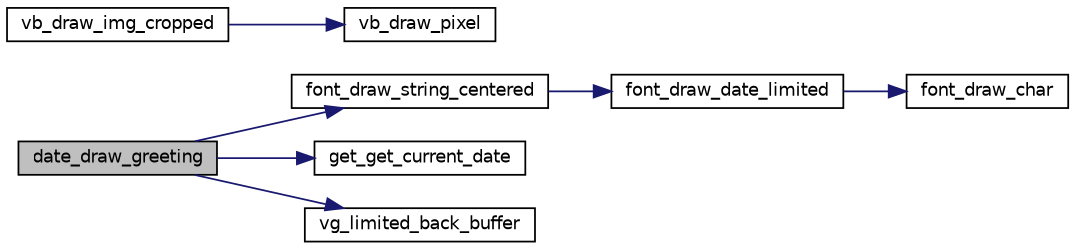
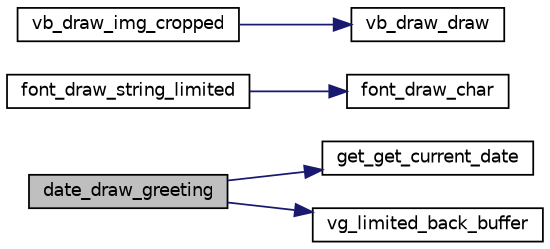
node "vb_draw_pixel": label "vb_draw_pixel" -> "vb_draw_draw"
node "font_draw_string_centered": removed
node "font_draw_date_limited": label "font_draw_date_limited" -> "font_draw_string_limited"
